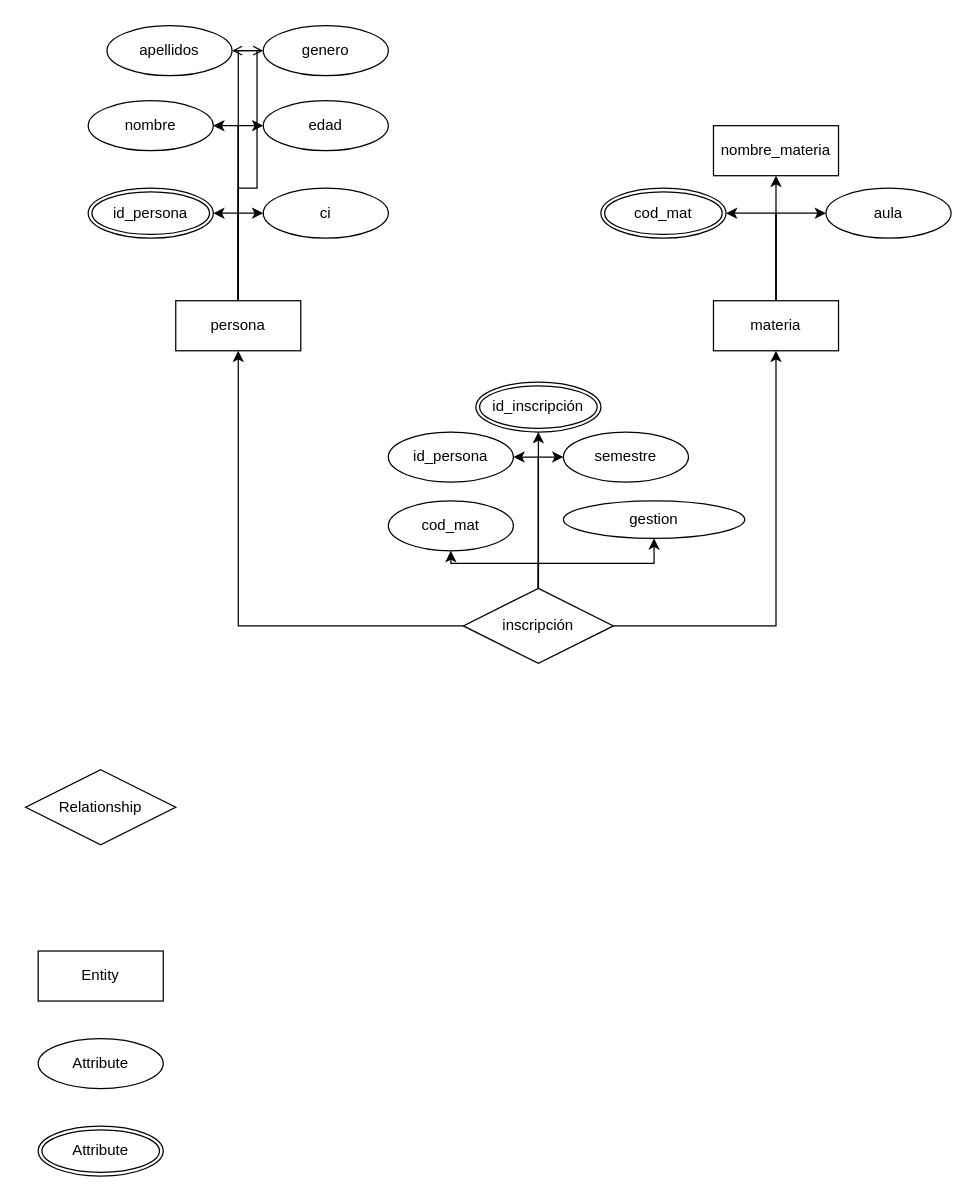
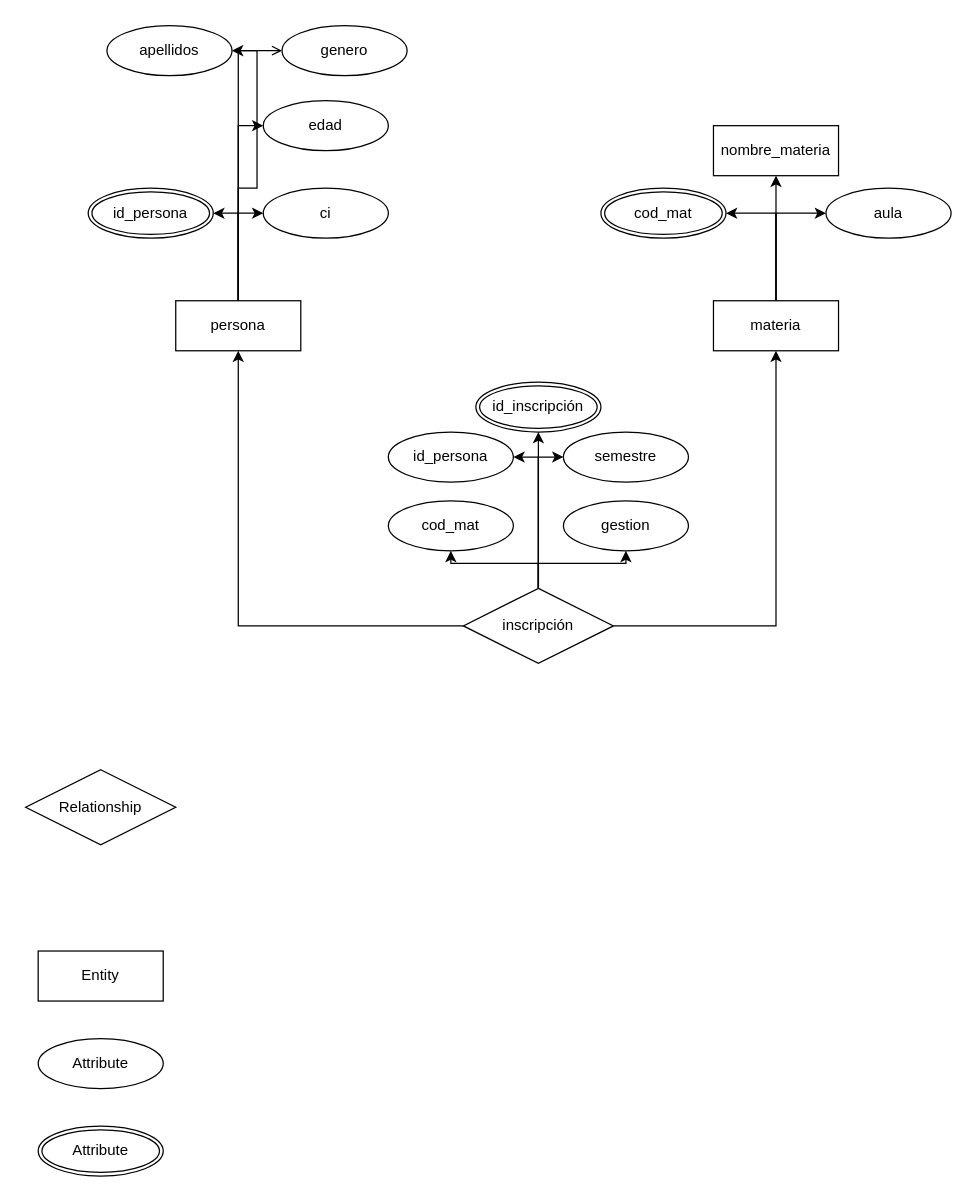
edge "persona" -> "apellidos": arrowhead open -> classic
node "genero": moved (326, 51) -> (344, 51)
node "nombre": removed
edge "persona" -> "nombre": removed
node "gestion": size 181x38 -> 125x50
